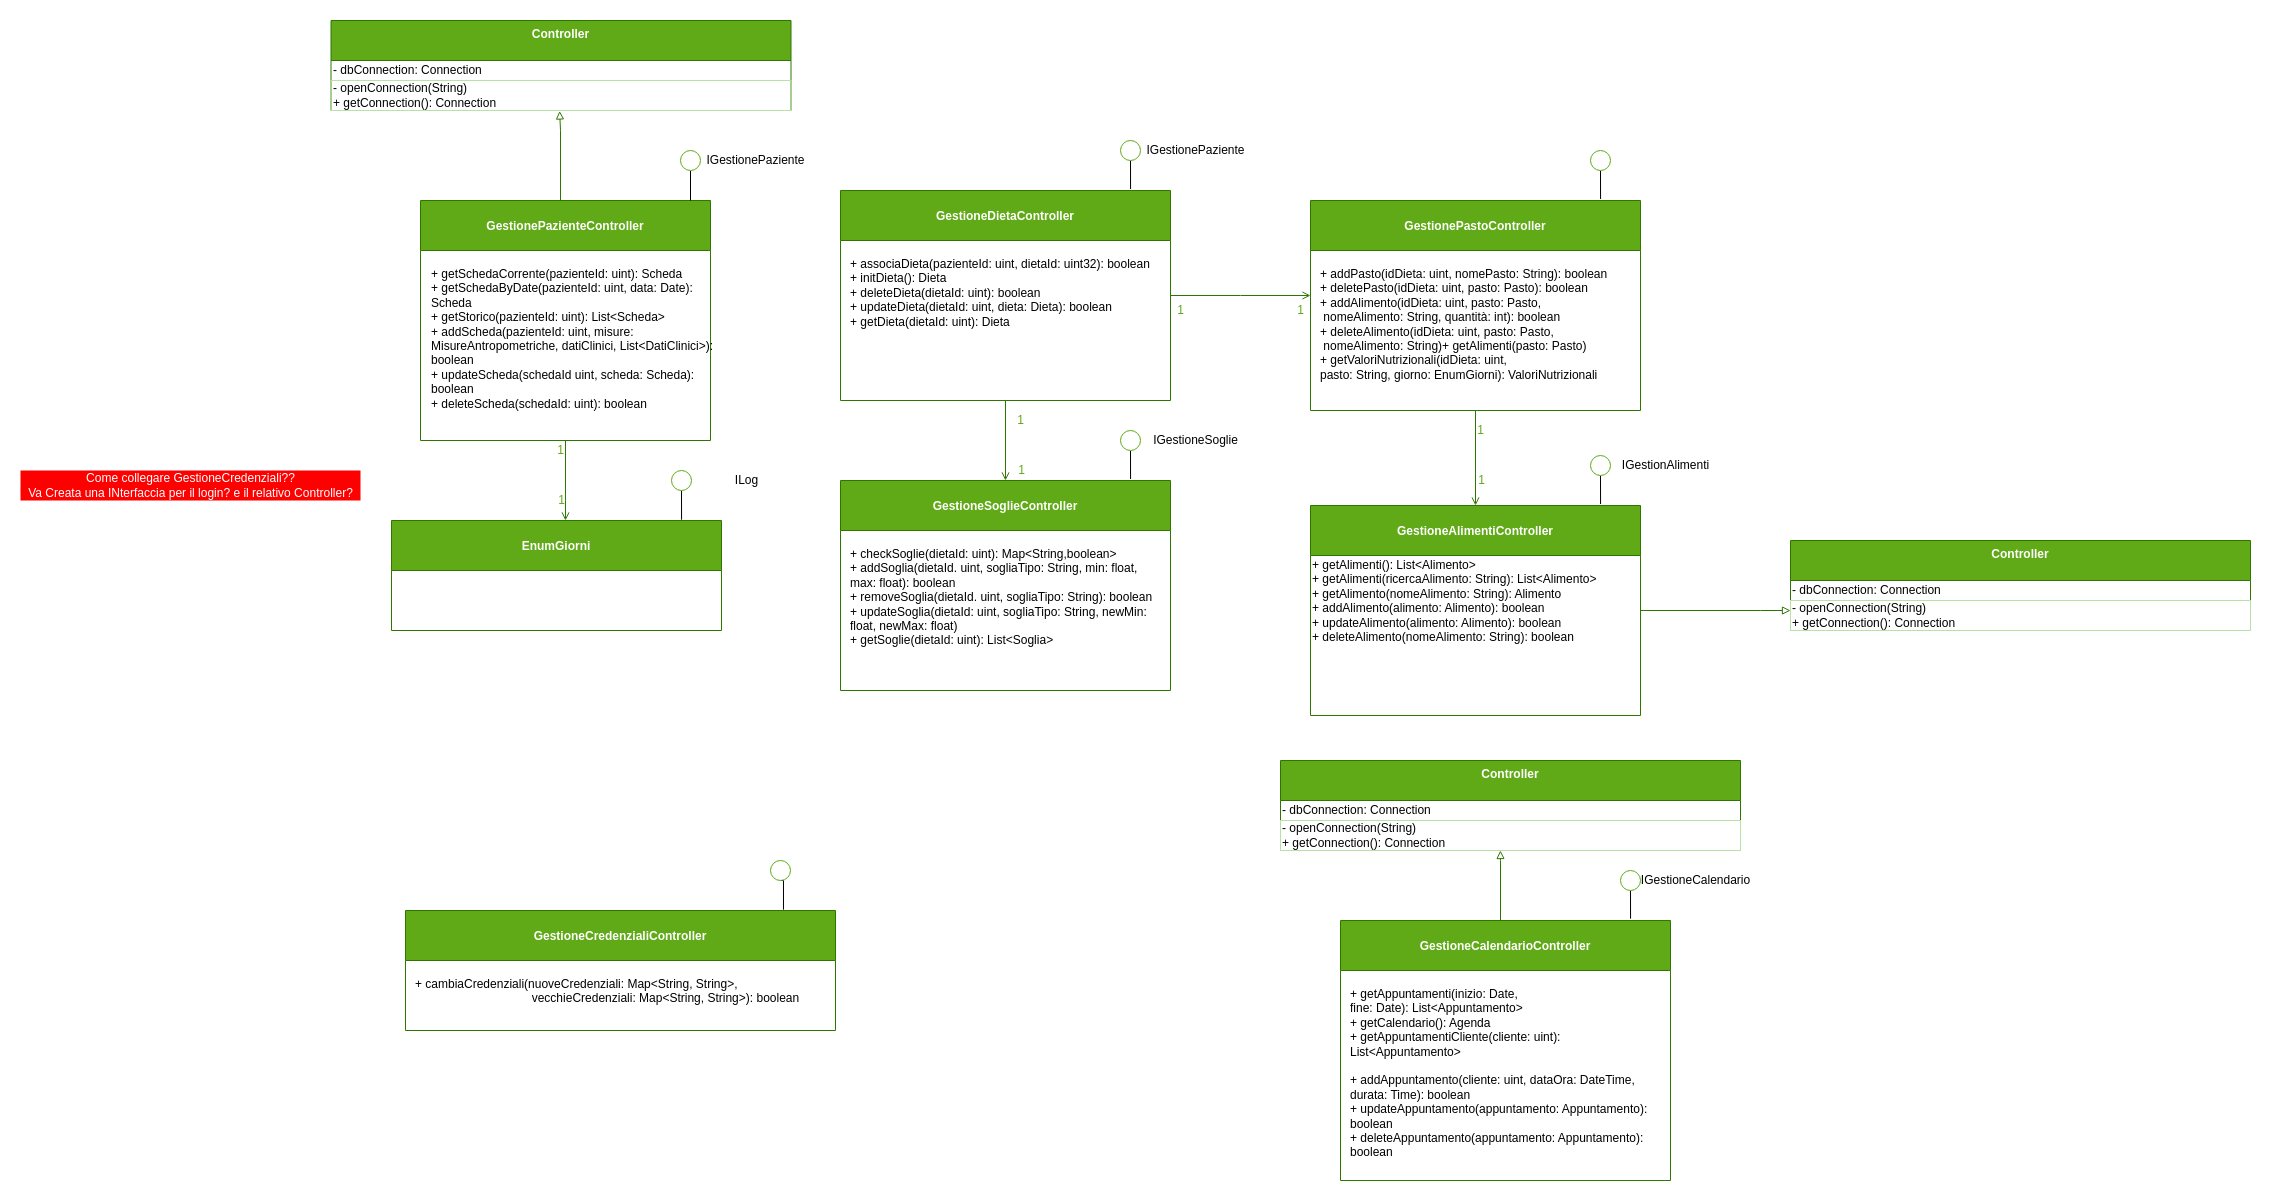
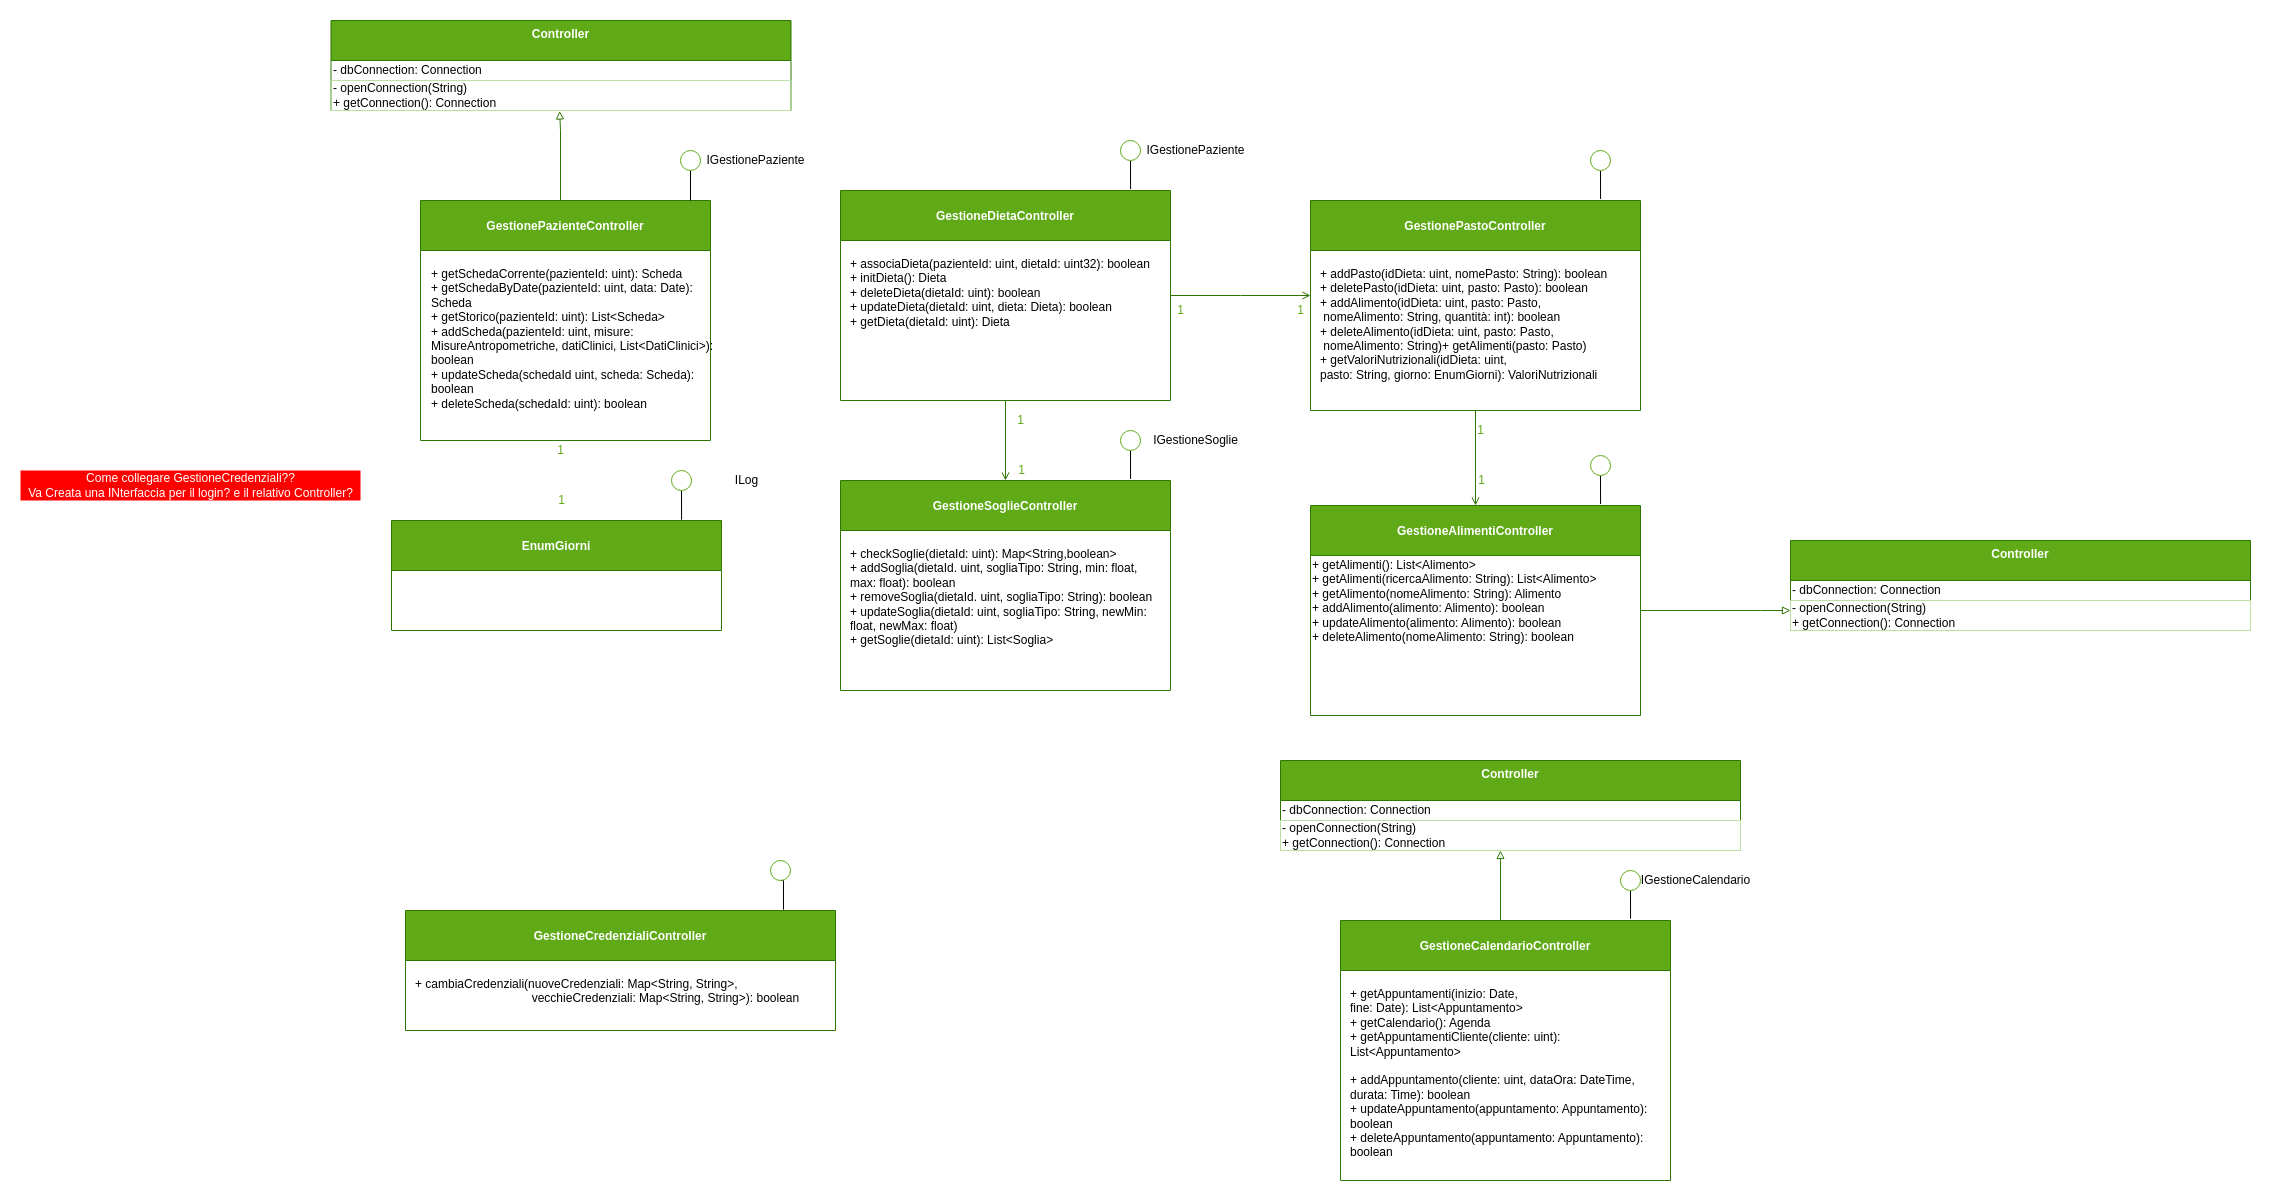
node "IGestionAlimenti": removed
edge "GestionePazienteController" -> "EnumGiorni": removed
